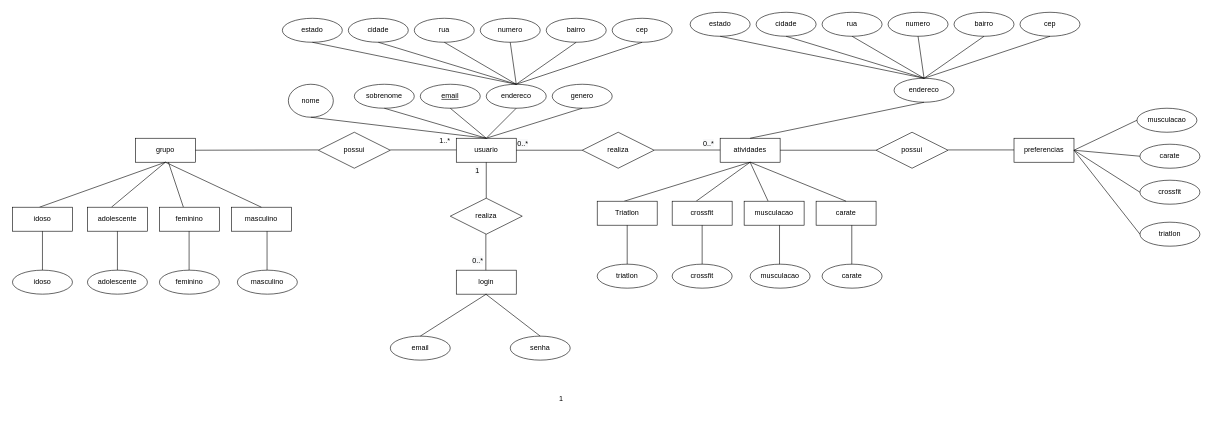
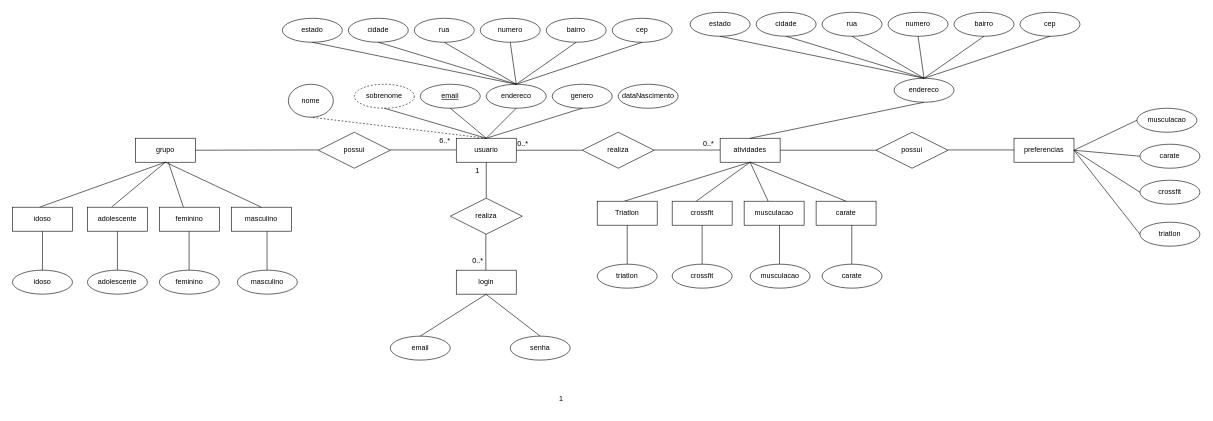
node "sobrenome": style solid -> dashed
node "dataNascimento": added
edge "nome" -- "usuario": style solid -> dashed
node "1..*": label "1..*" -> "6..*"
